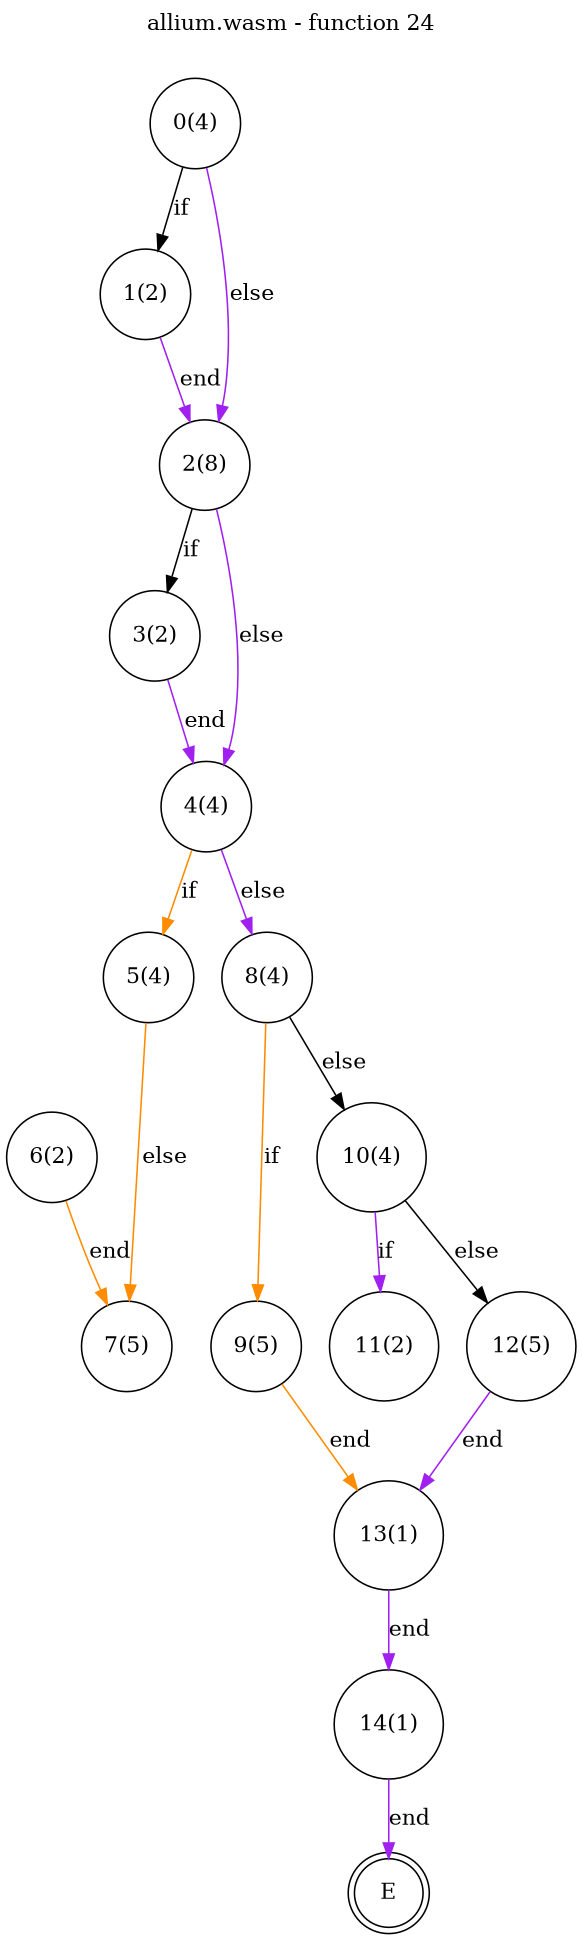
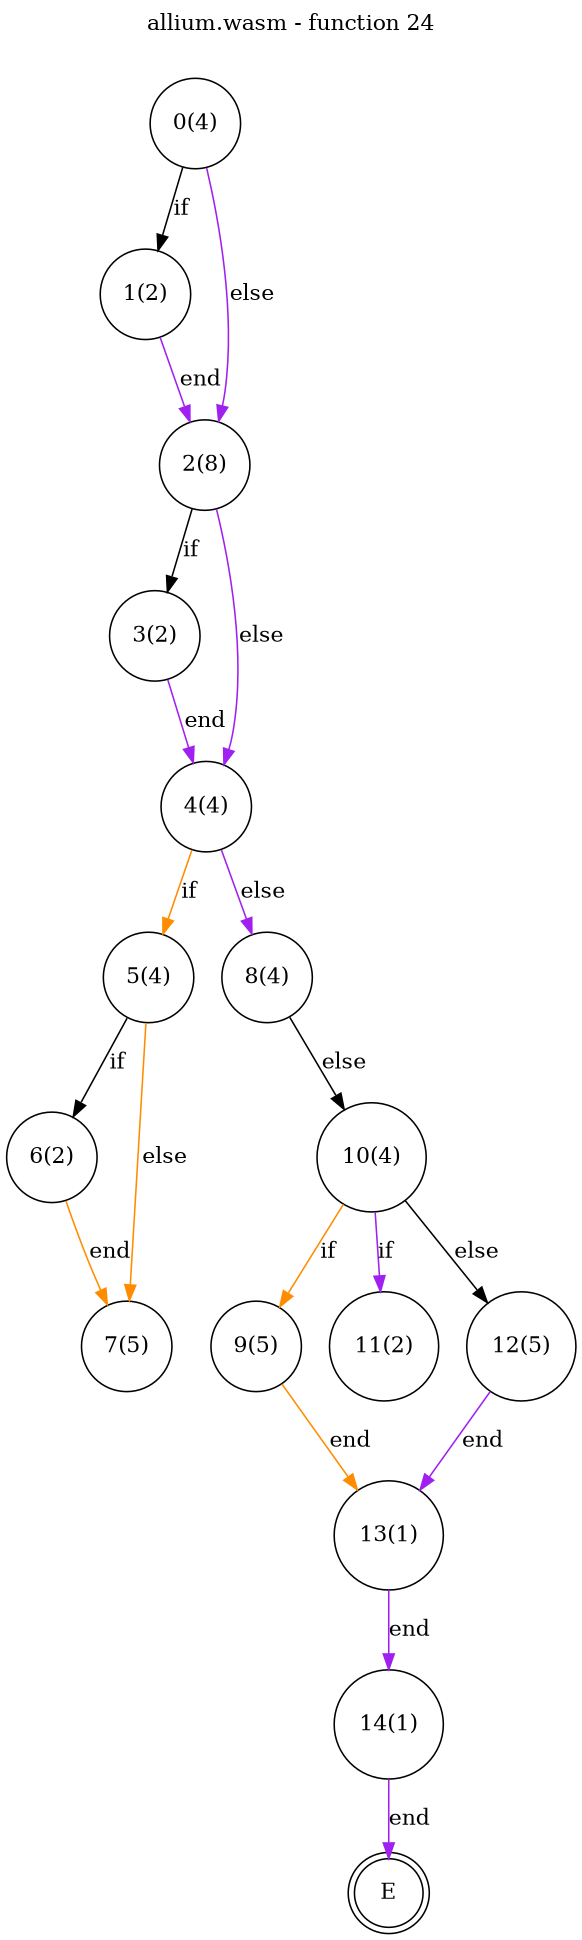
edge "5(4)" -> "6(2)": added, label "if"
edge "8(4)" -> "9(5)": now "10(4)" -> "9(5)"
